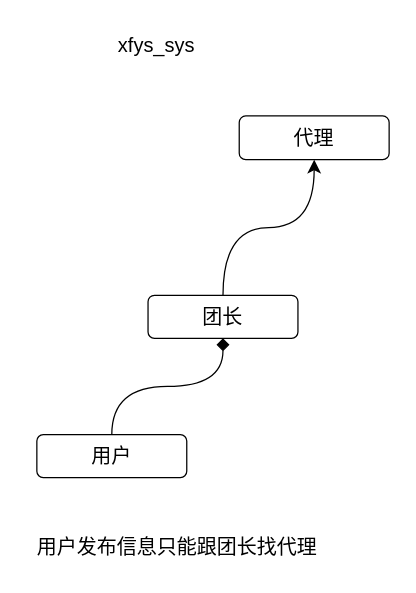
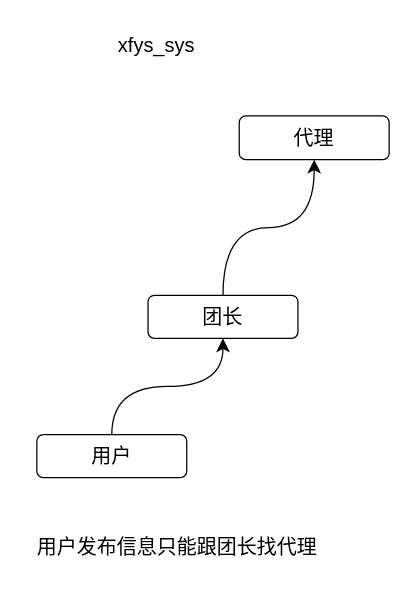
edge "用户" -> "团长": arrowhead diamond -> classic
